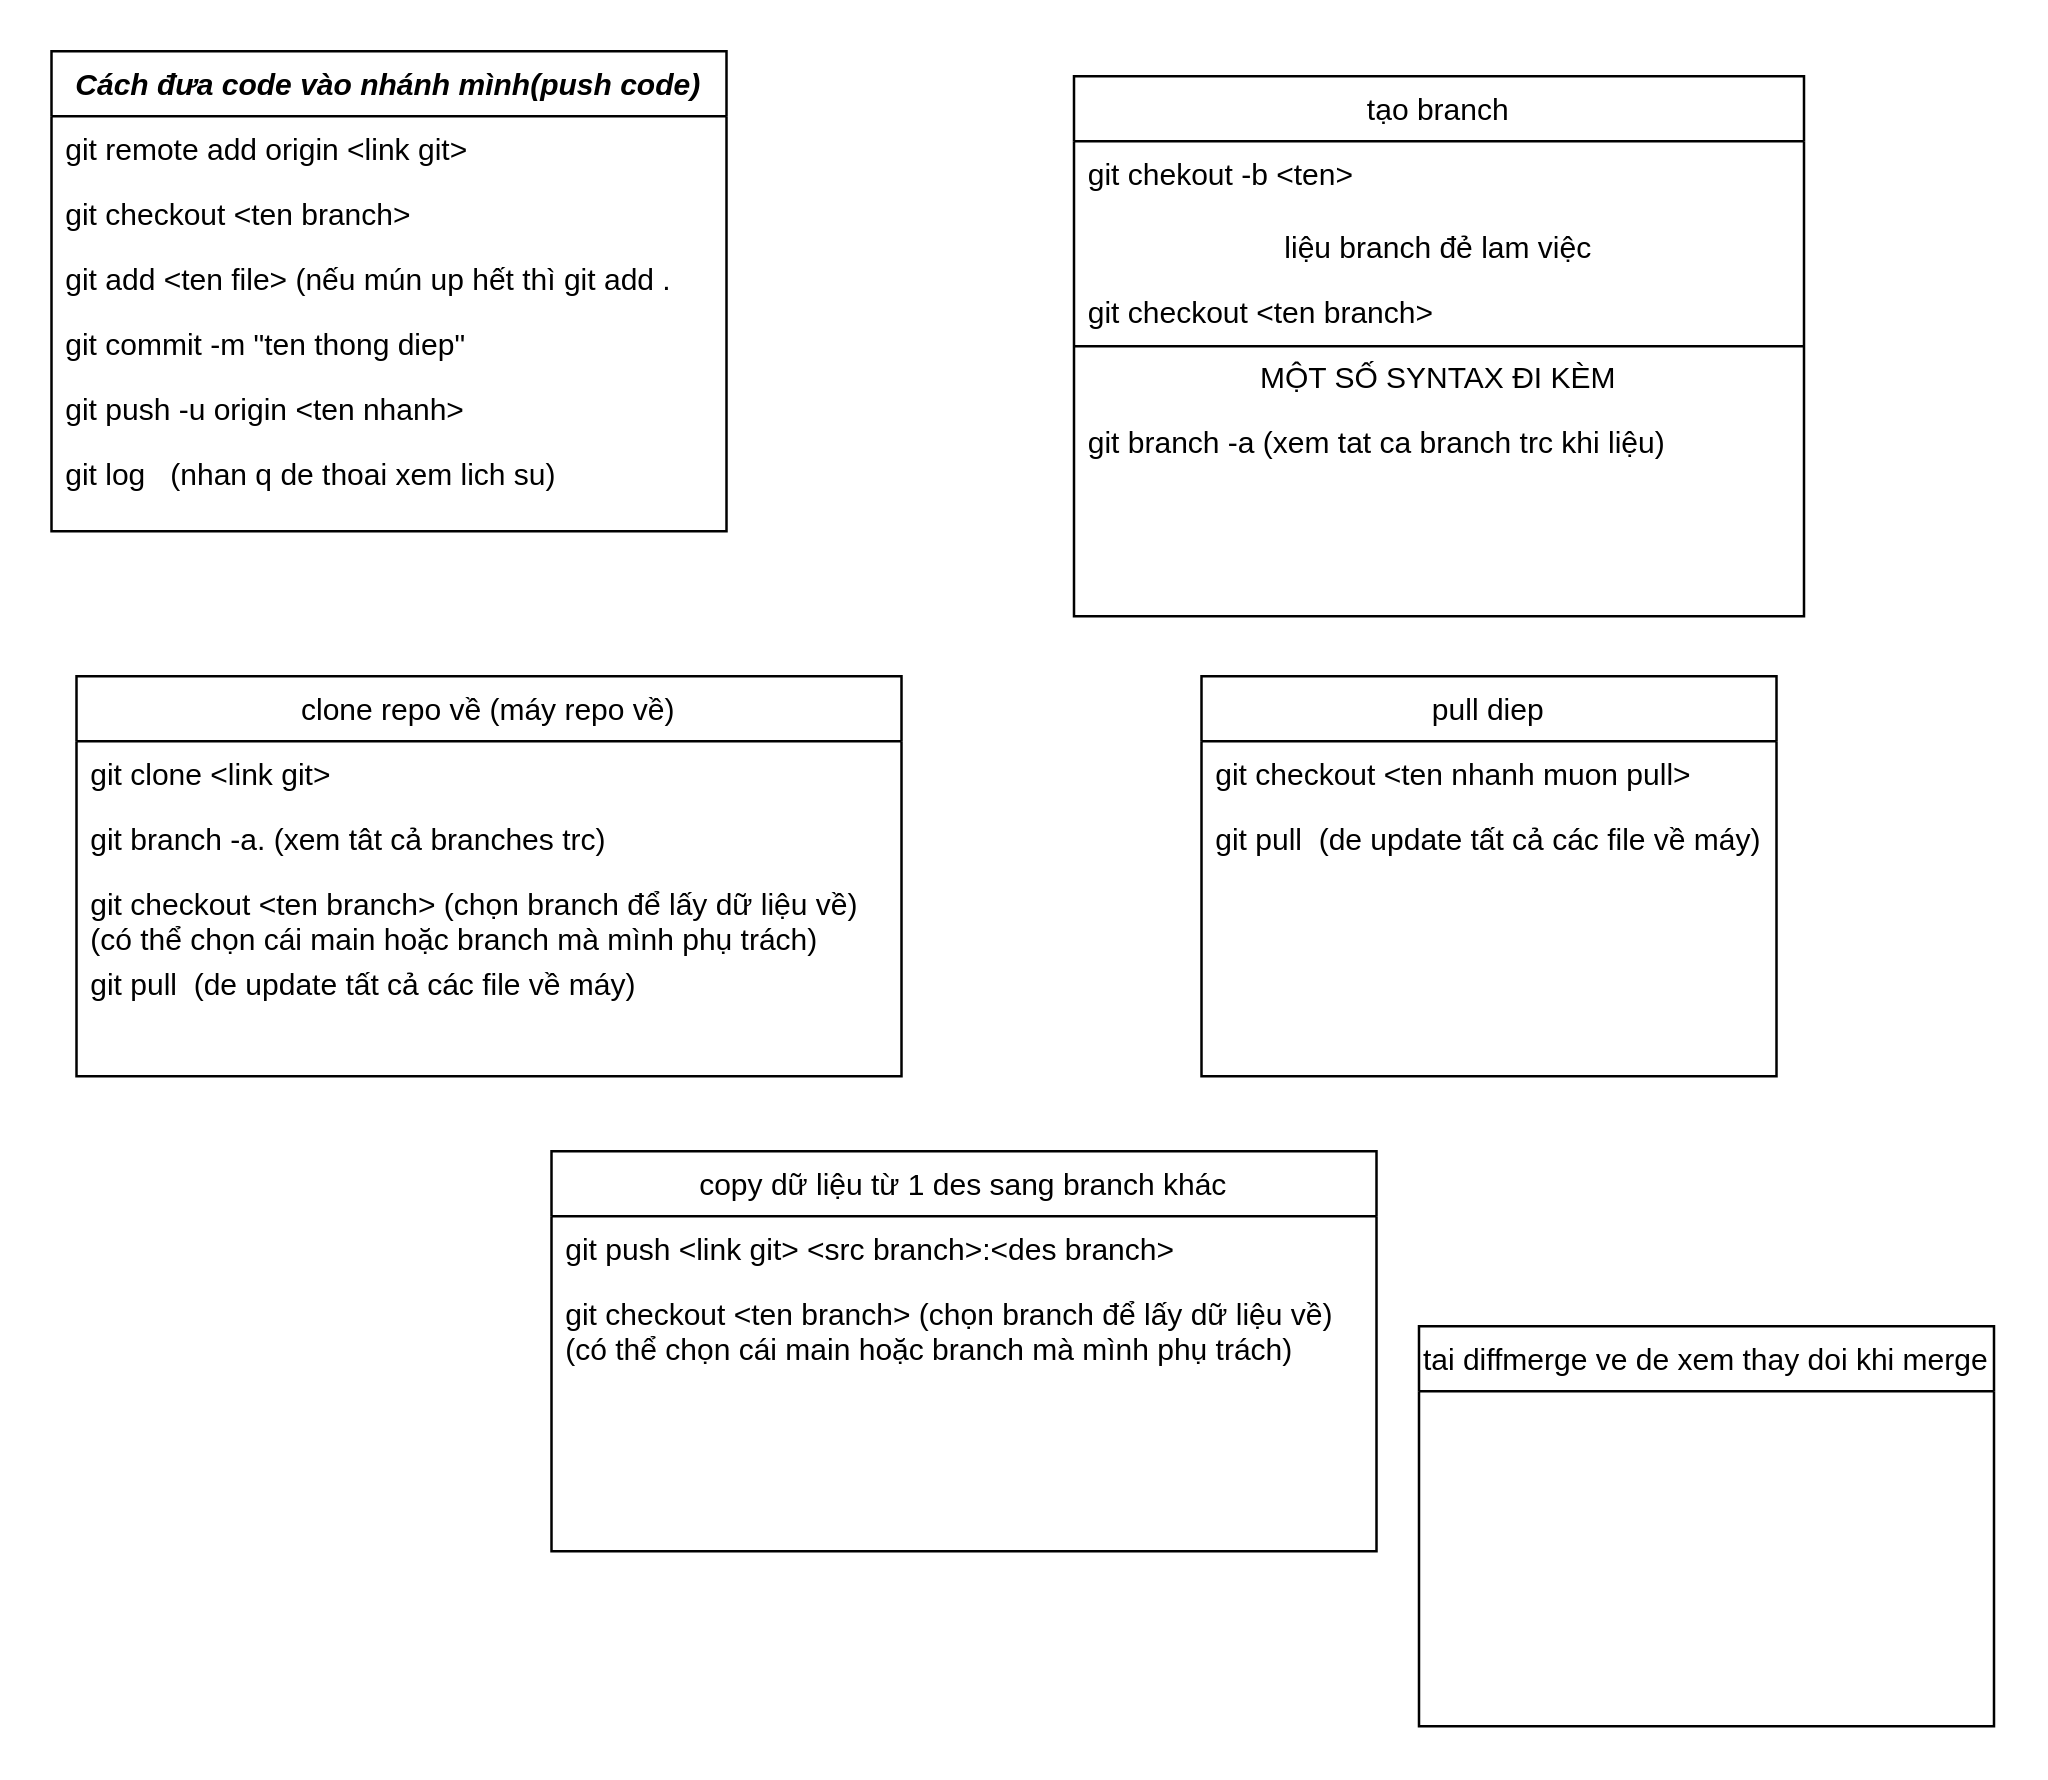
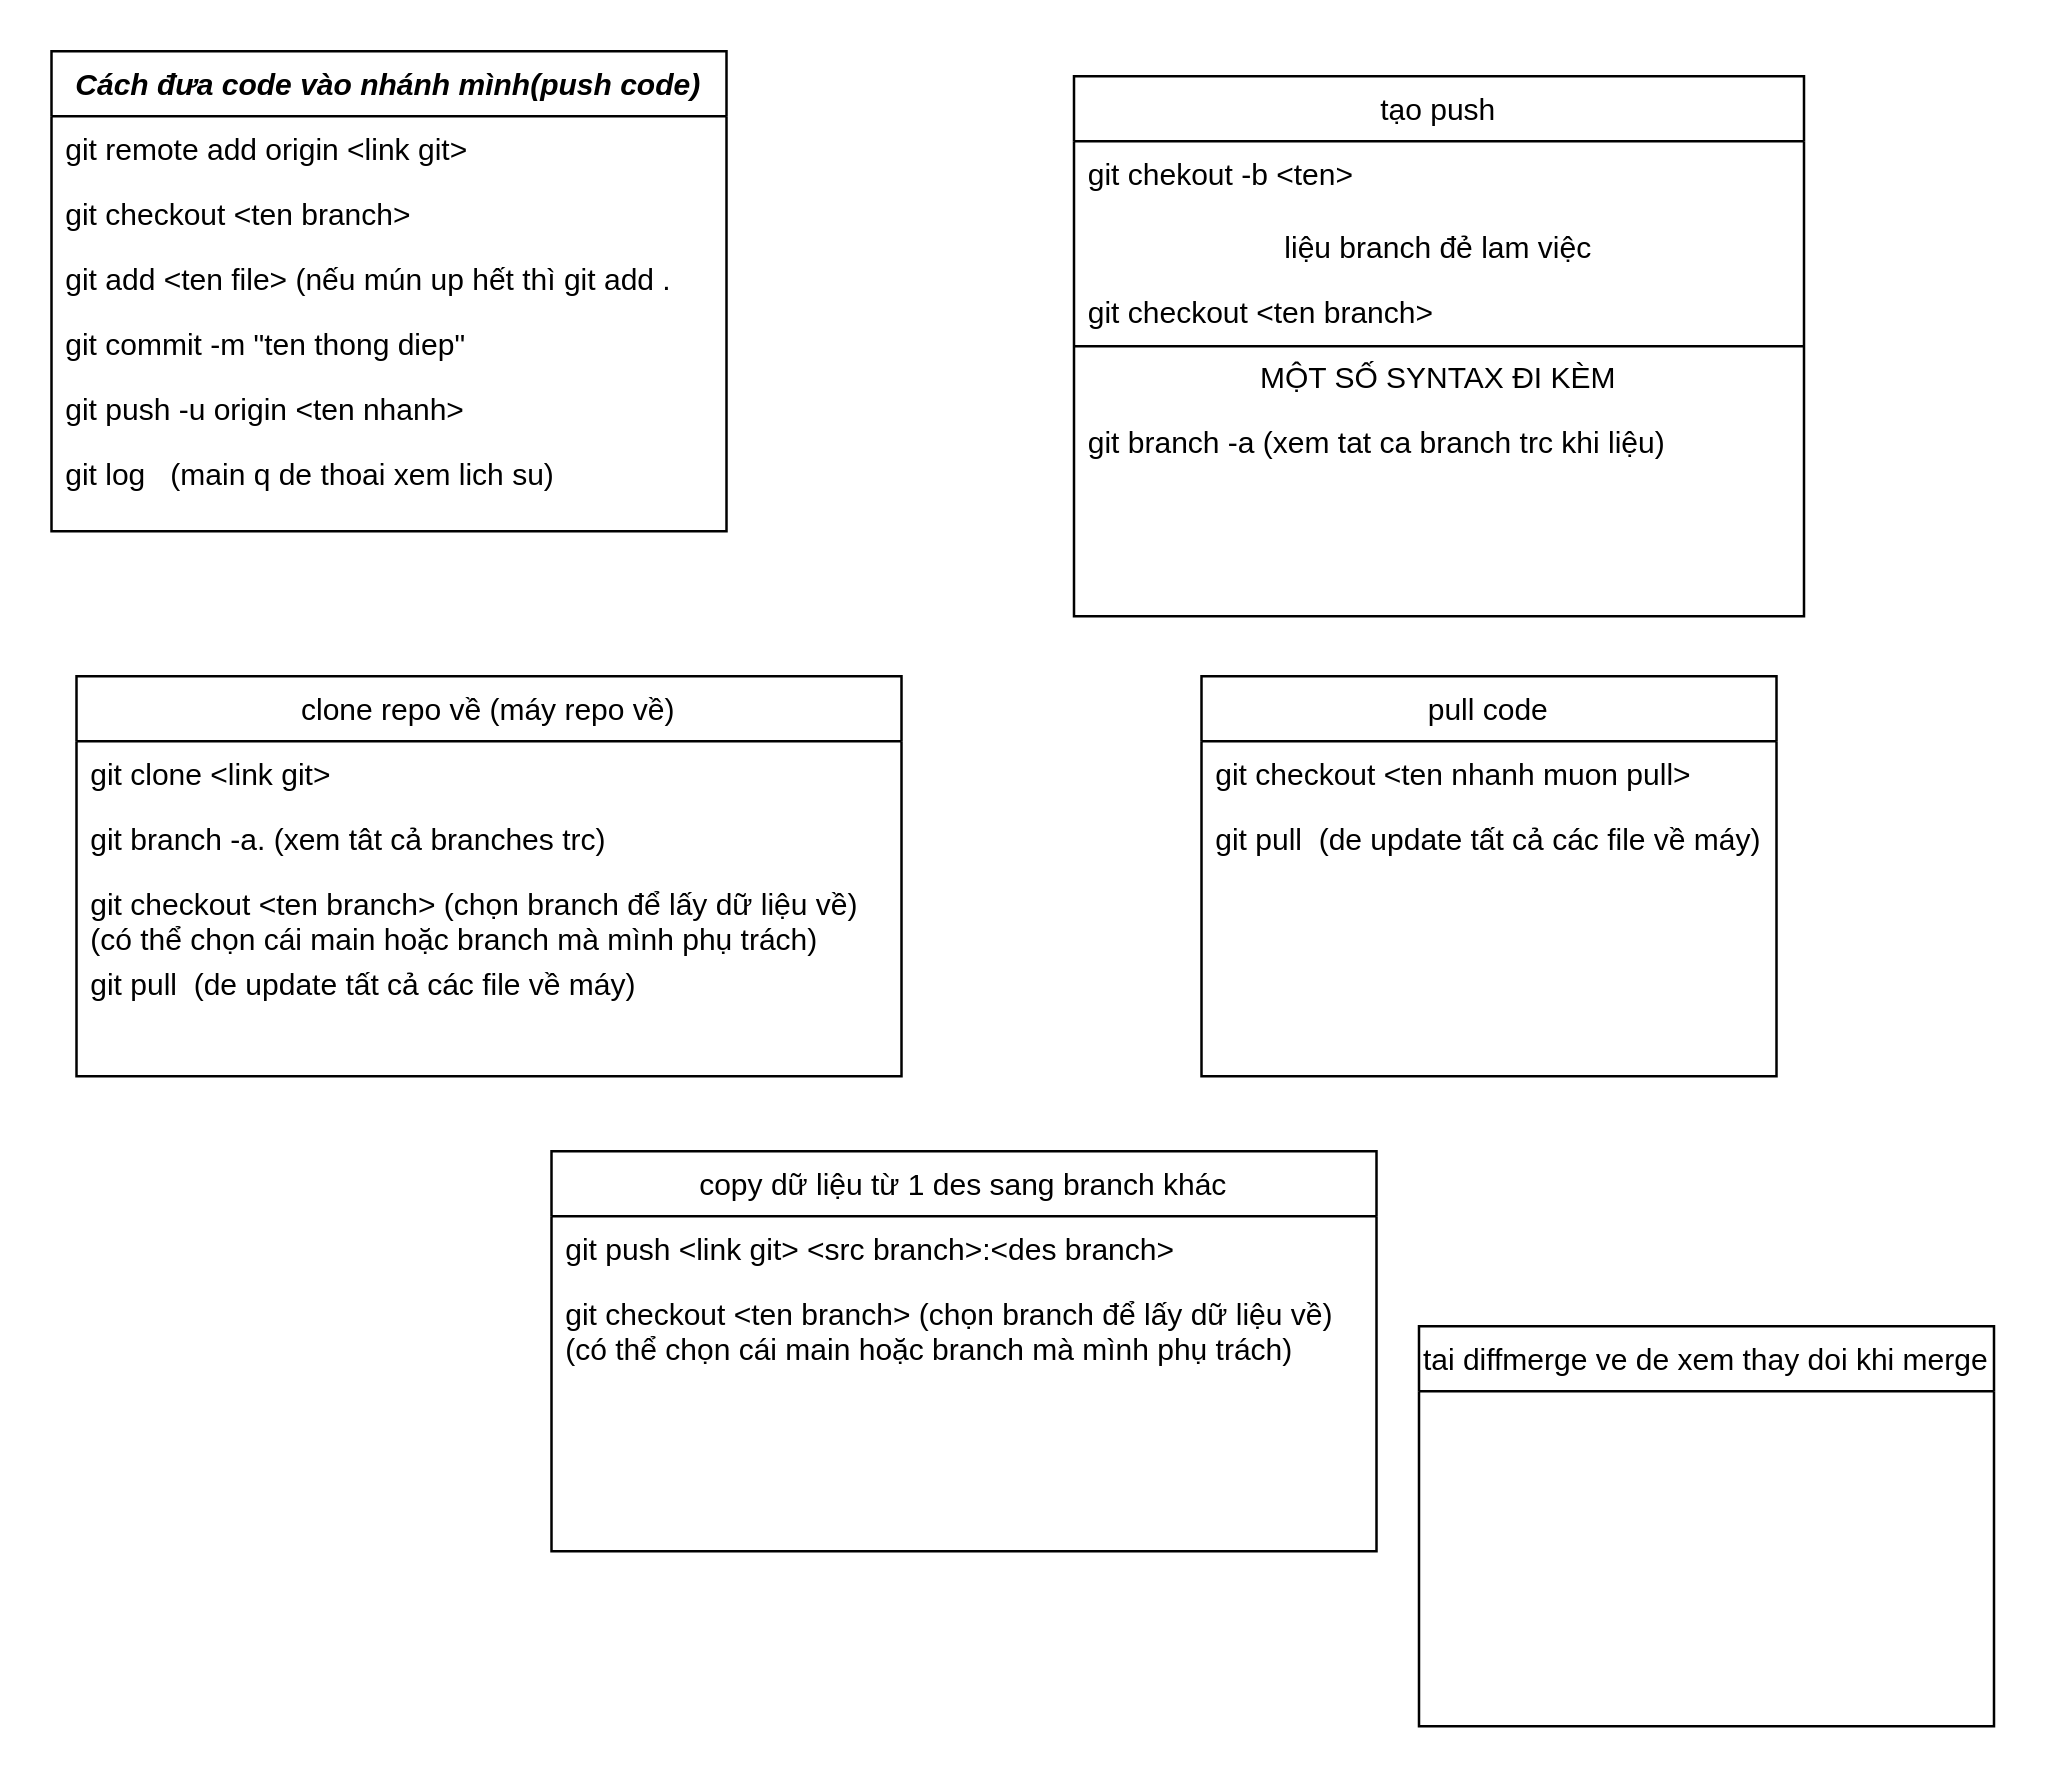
node "tạo branch": label "tạo branch" -> "tạo push"
node "git log (nhan q de thoai xem lich su)": label "git log (nhan q de thoai xem lich su)" -> "git log (main q de thoai xem lich su)"
node "pull diep": label "pull diep" -> "pull code"
